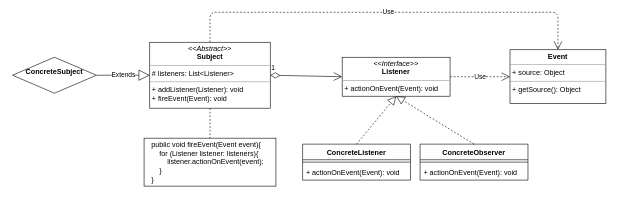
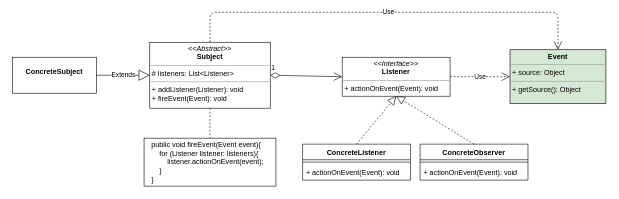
node "ConcreteSubject": shape diamond -> rectangle
node "Event + source: Object + getSource(): Object": fillcolor #ffffff -> #d5e8d4
